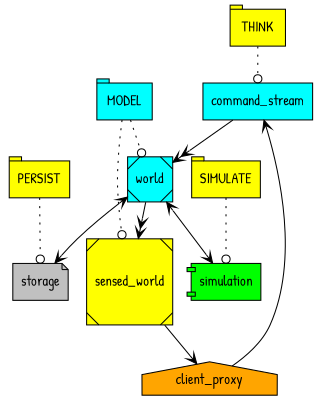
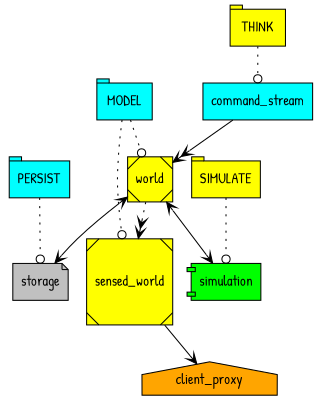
node "PERSIST": fillcolor yellow -> cyan
node "world": fillcolor cyan -> yellow
edge "world" -> "sensed_world": style normal -> dotted
edge "client_proxy" -> "command_stream": removed
